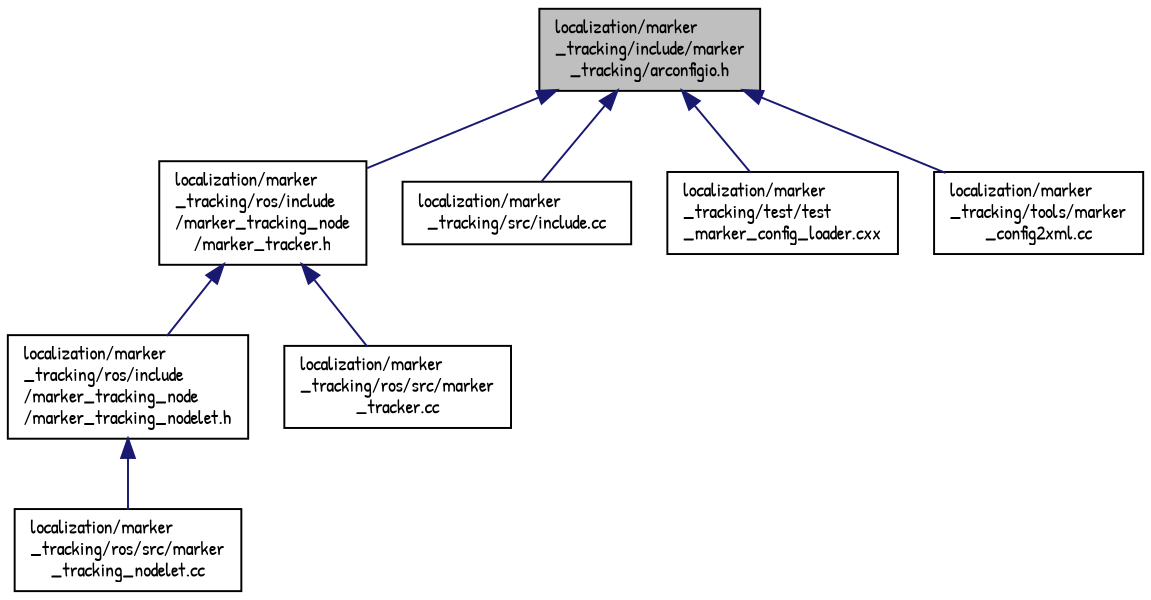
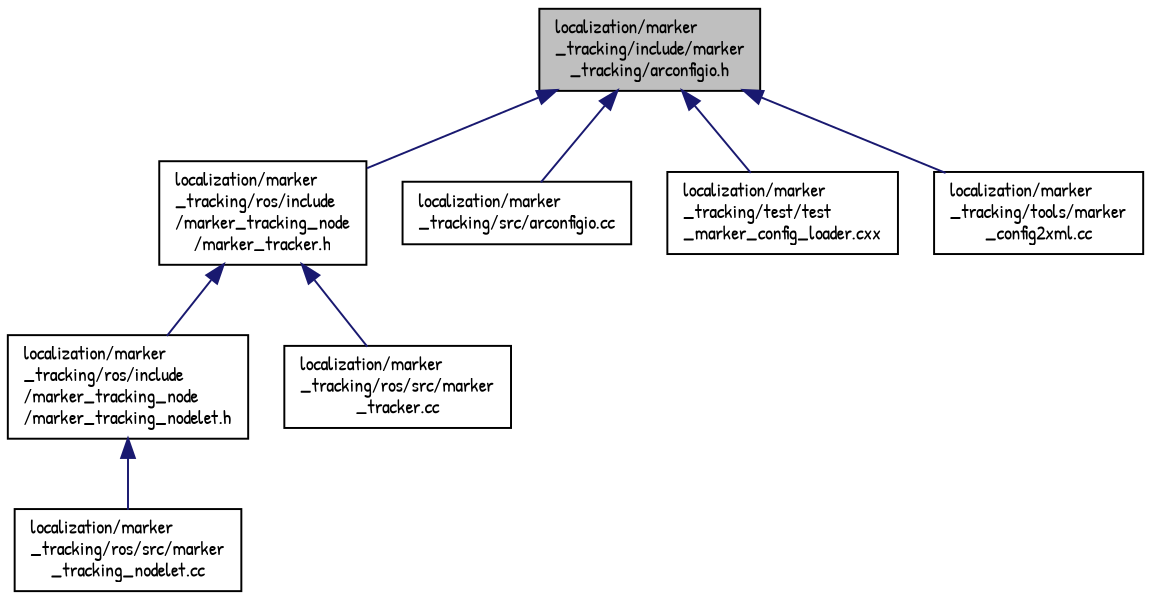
node "localization/marker _tracking/src/include.cc": label "localization/marker _tracking/src/include.cc" -> "localization/marker _tracking/src/arconfigio.cc"
